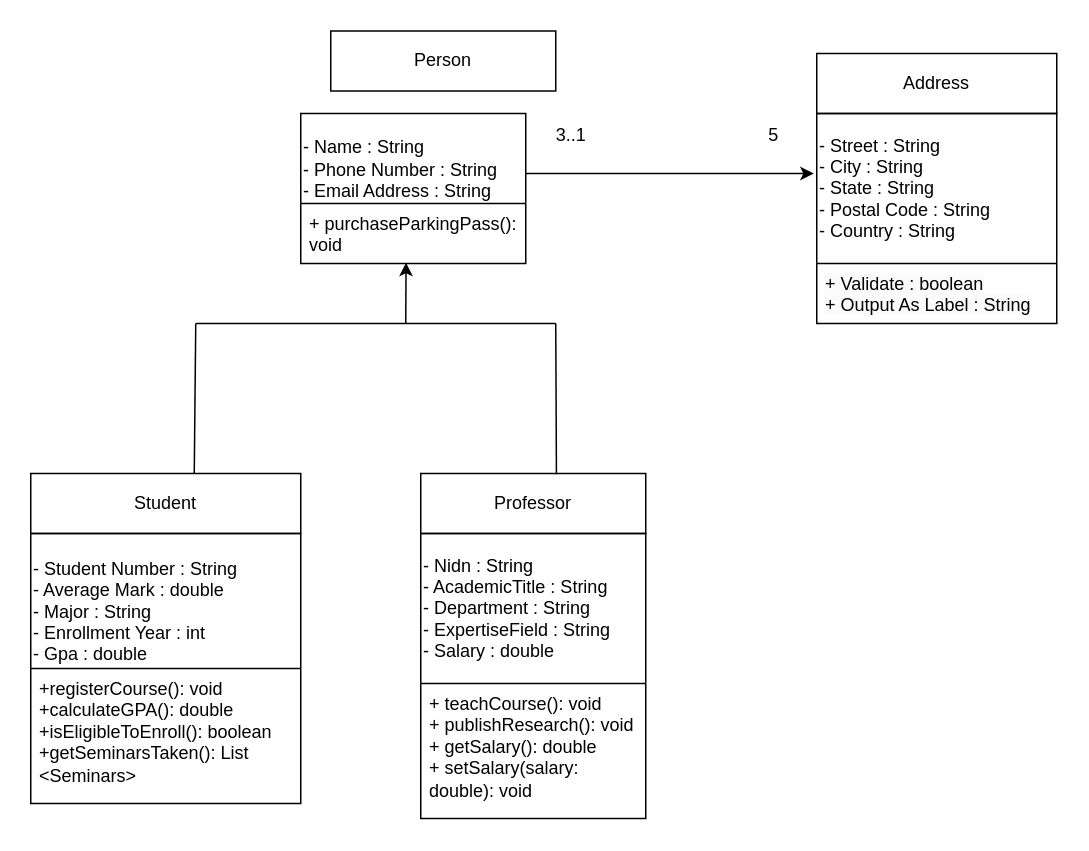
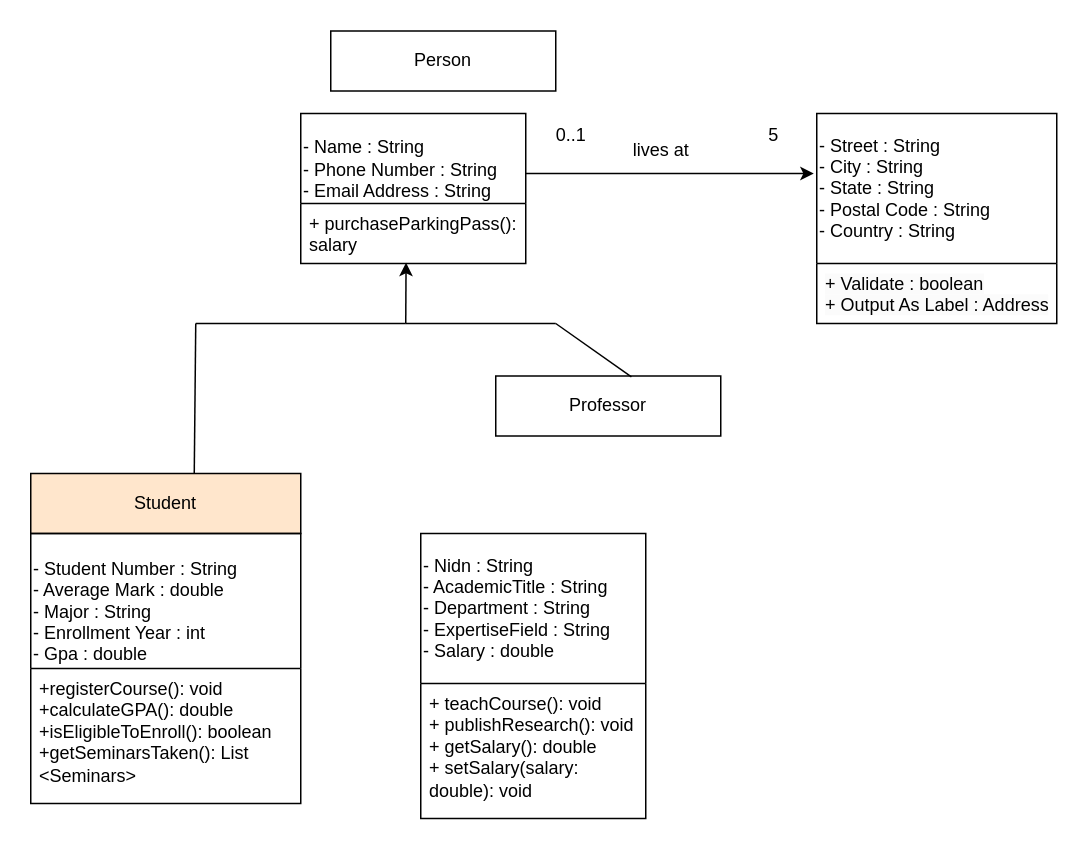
node "Address": removed
node "3..1": label "3..1" -> "0..1"
node "lives at": added
node "+ purchaseParkingPass(): void": label "+ purchaseParkingPass(): void" -> "+ purchaseParkingPass(): salary"
node "+ Validate : boolean + Output As Label : String": label "+ Validate : boolean + Output As Label : String" -> "+ Validate : boolean + Output As Label : Address"
node "Student": fillcolor #ffffff -> #ffe6cc
node "Professor": moved (533, 503) -> (608, 406)
